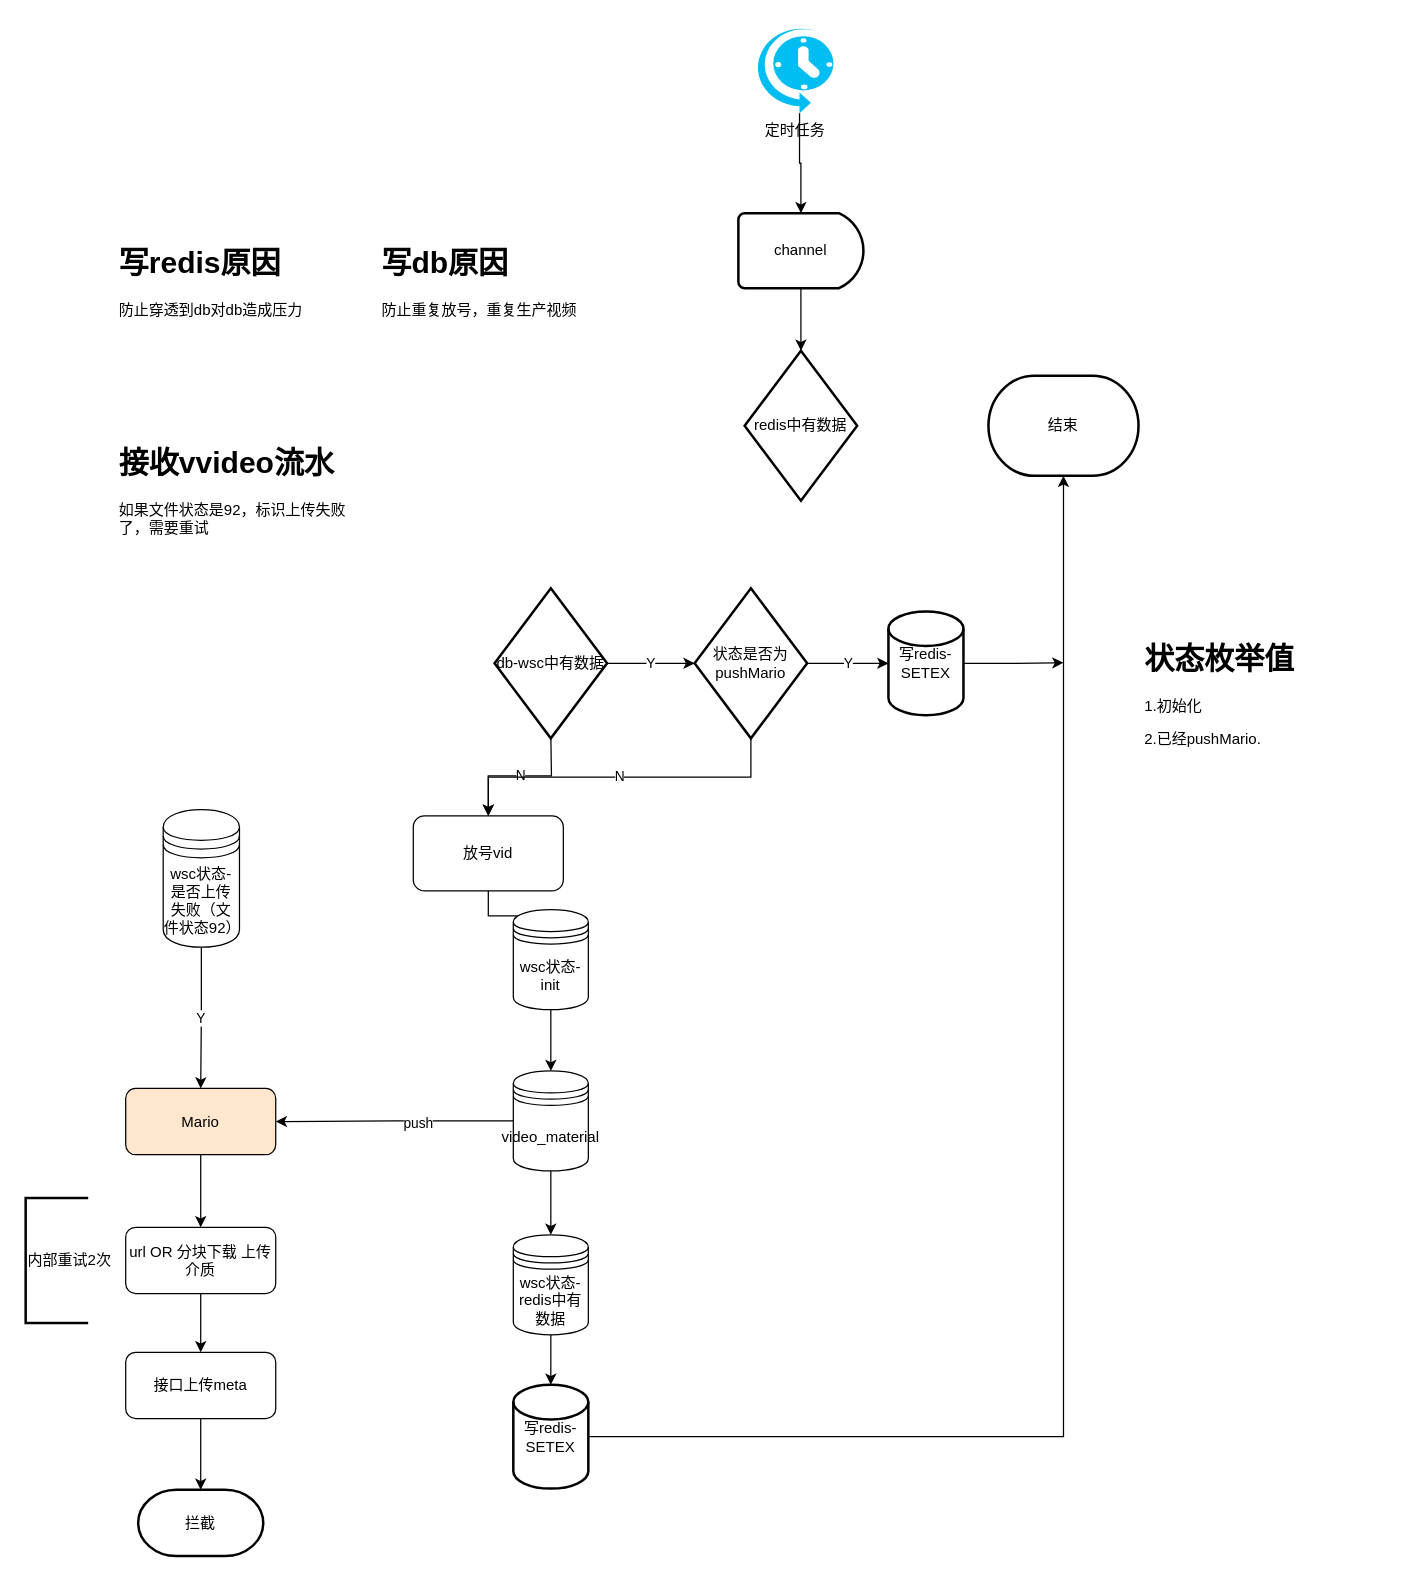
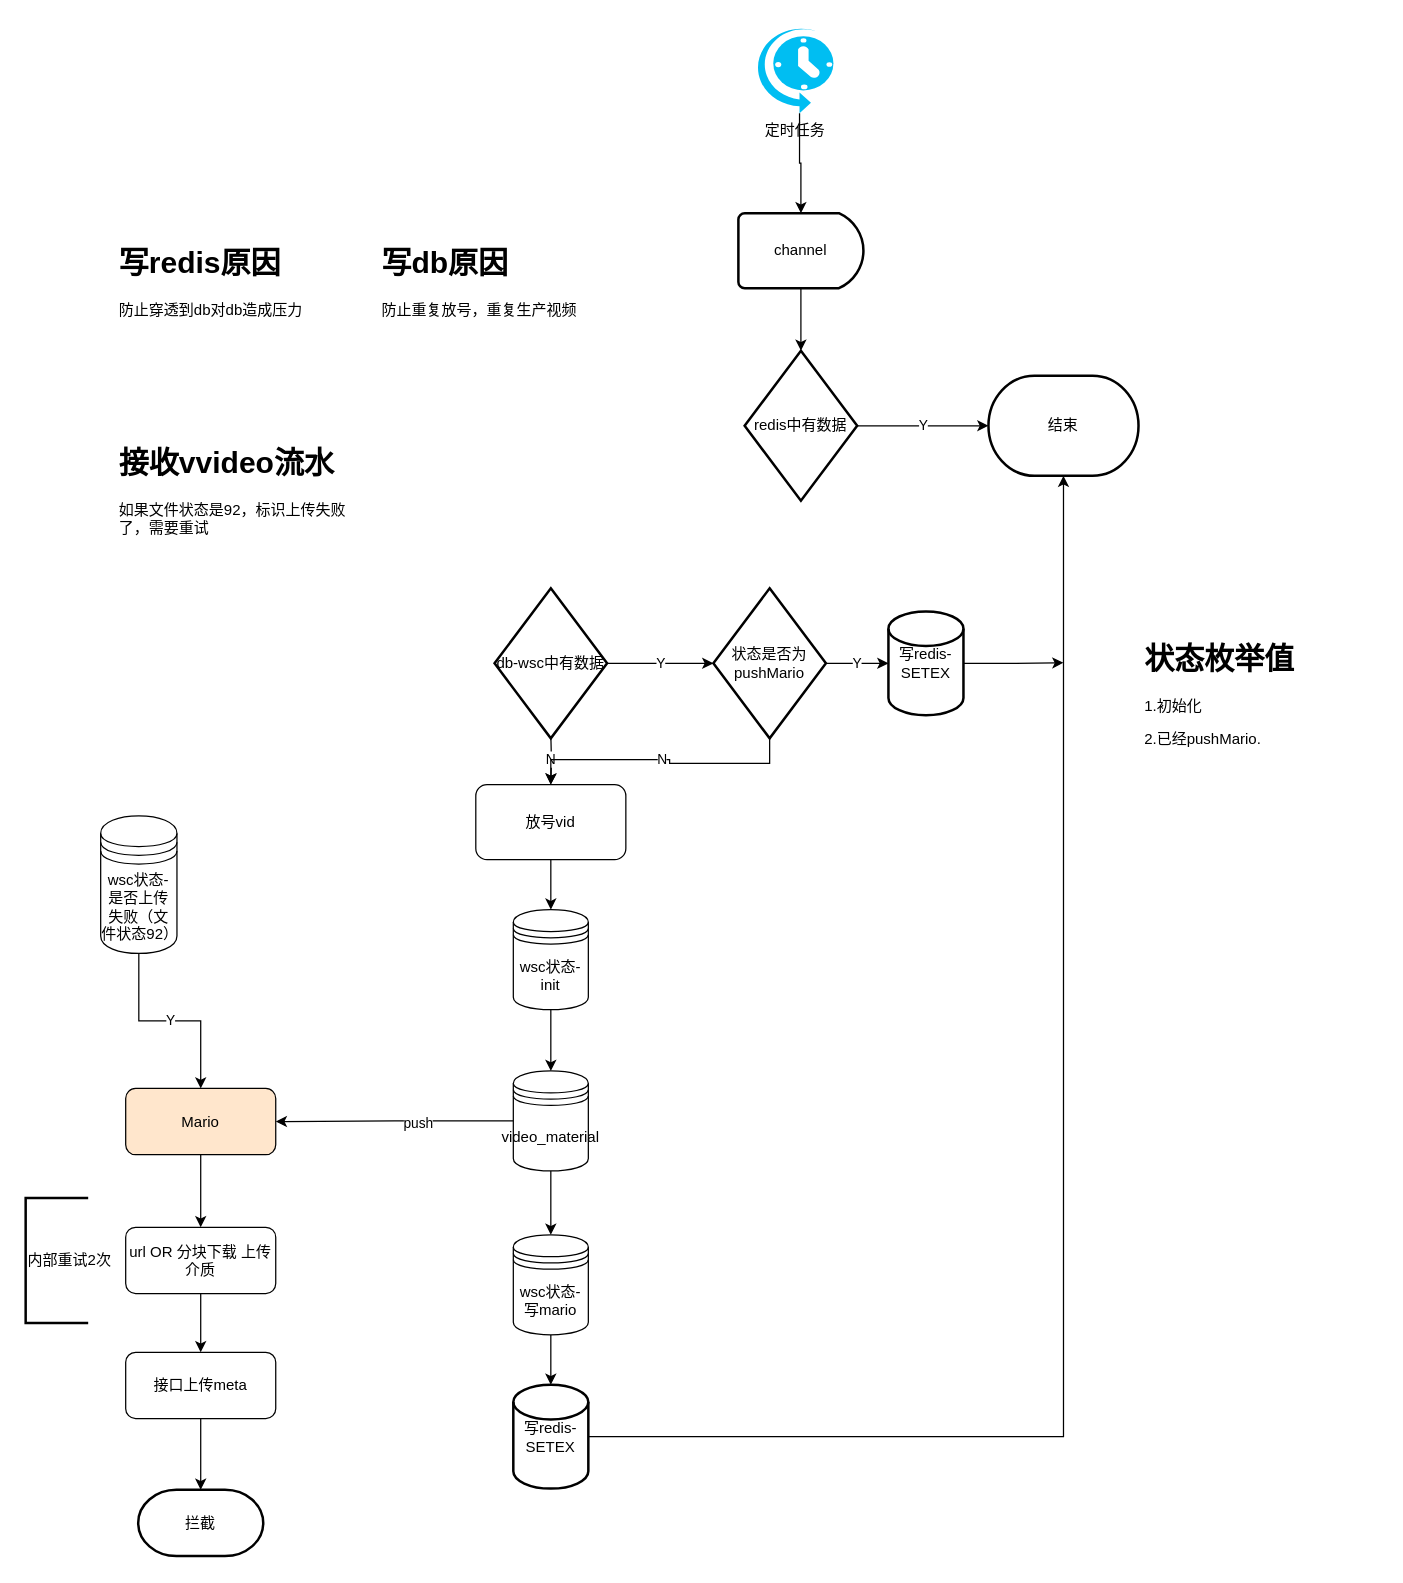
edge "redis中有数据" -> "结束": added, label "Y"
node "状态是否为pushMario": moved (751, 663) -> (769, 663)
node "放号vid": moved (488, 853) -> (551, 822)
node "wsc状态-是否上传失败（文件状态92）": moved (201, 878) -> (139, 884)
node "wsc状态-redis中有数据": label "wsc状态-redis中有数据" -> "wsc状态-写mario"
